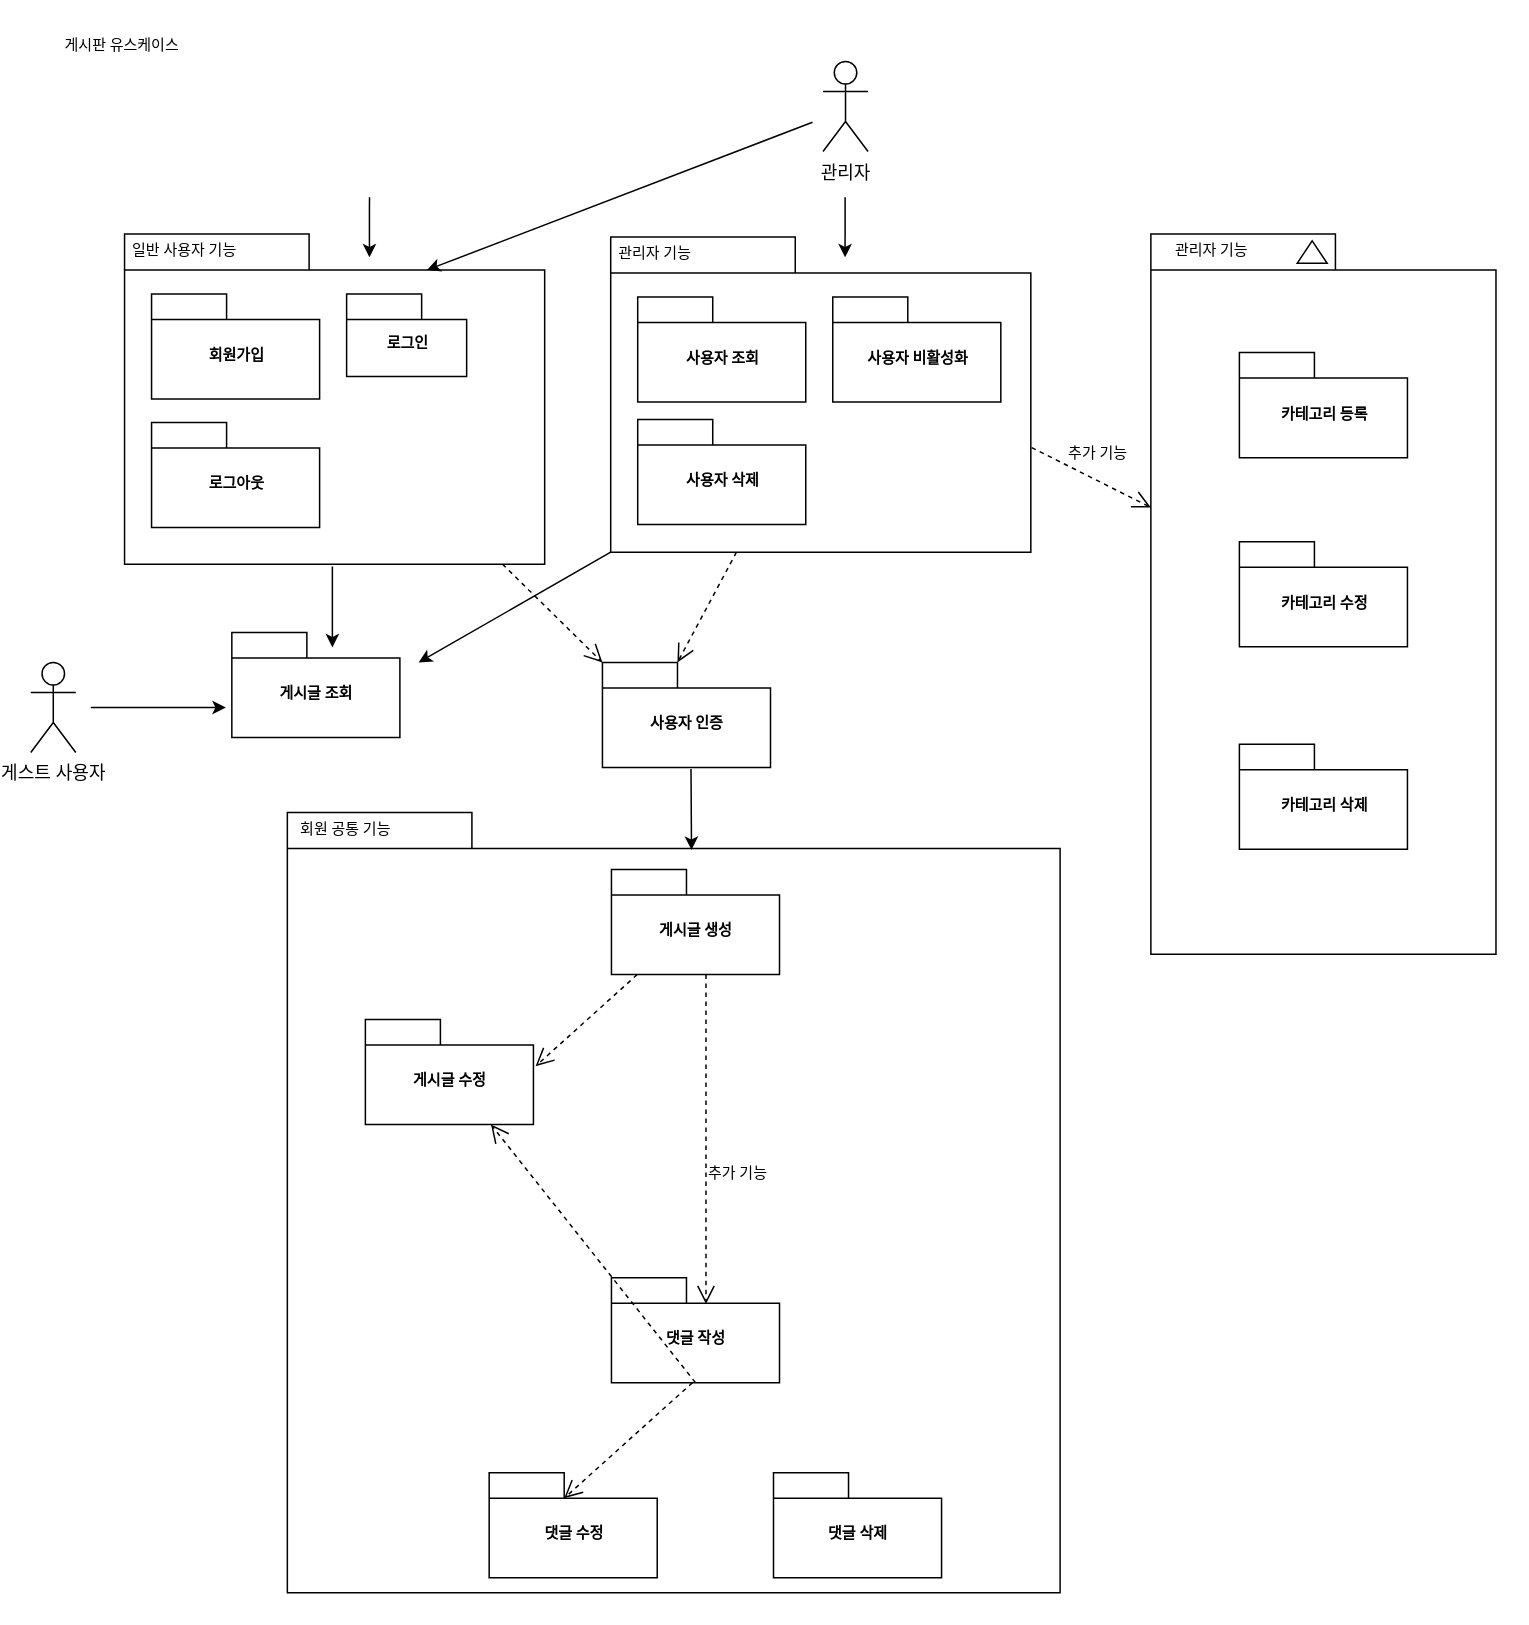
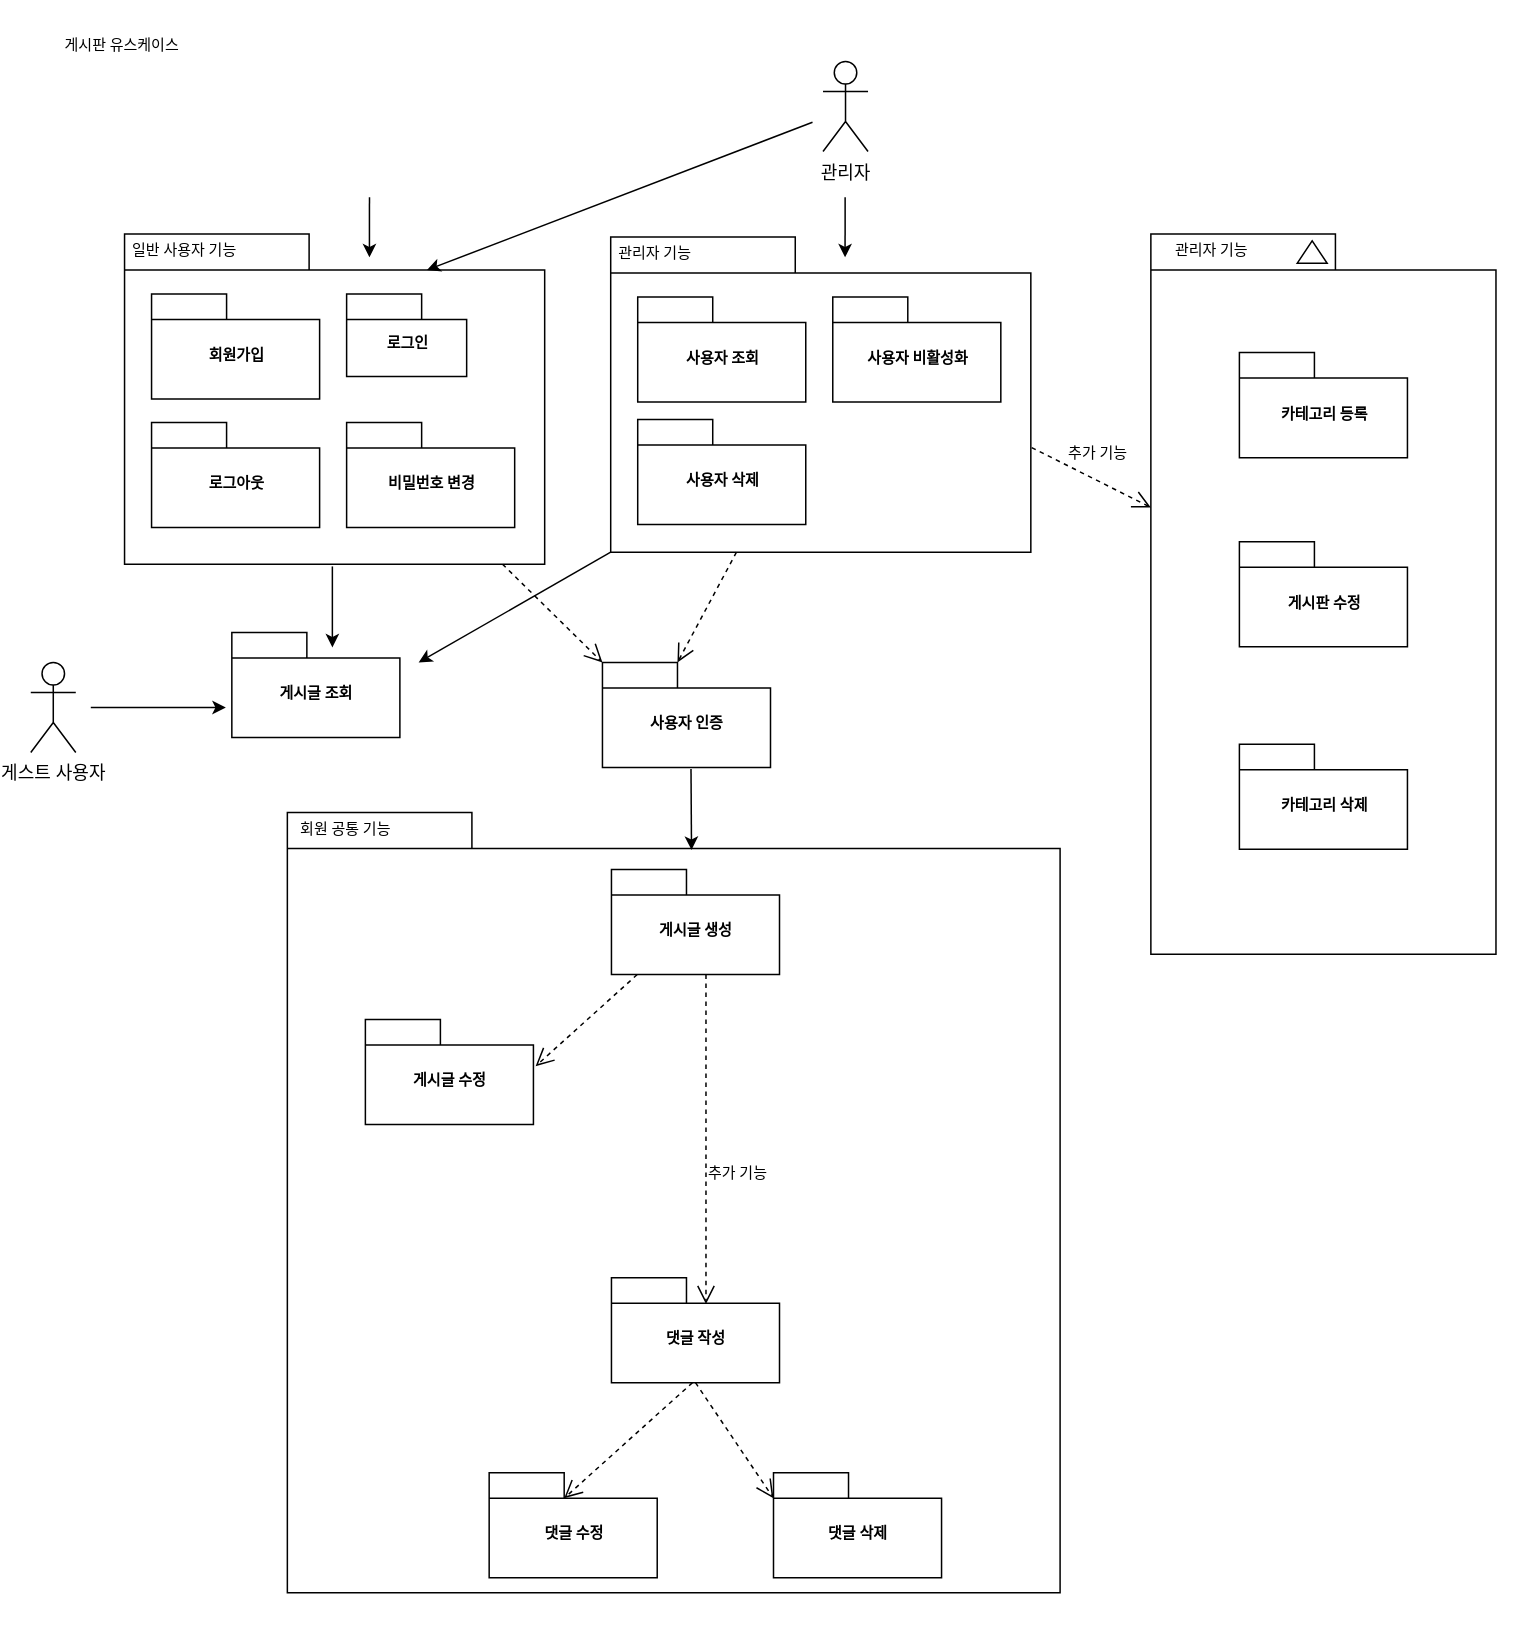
node "비밀번호 변경": added
node "카테고리 수정": label "카테고리 수정" -> "게시판 수정"
edge "댓글 작성" -> "게시글 수정": now "댓글 작성" -> "댓글 삭제"
